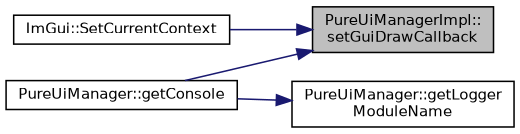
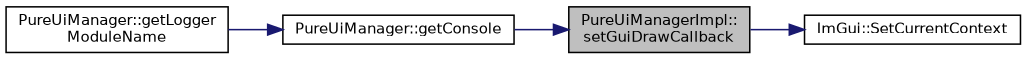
edge "ImGui::SetCurrentContext" -> "PureUiManagerImpl:: setGuiDrawCallback": reversed
edge "PureUiManager::getConsole" -> "PureUiManager::getLogger ModuleName": reversed
